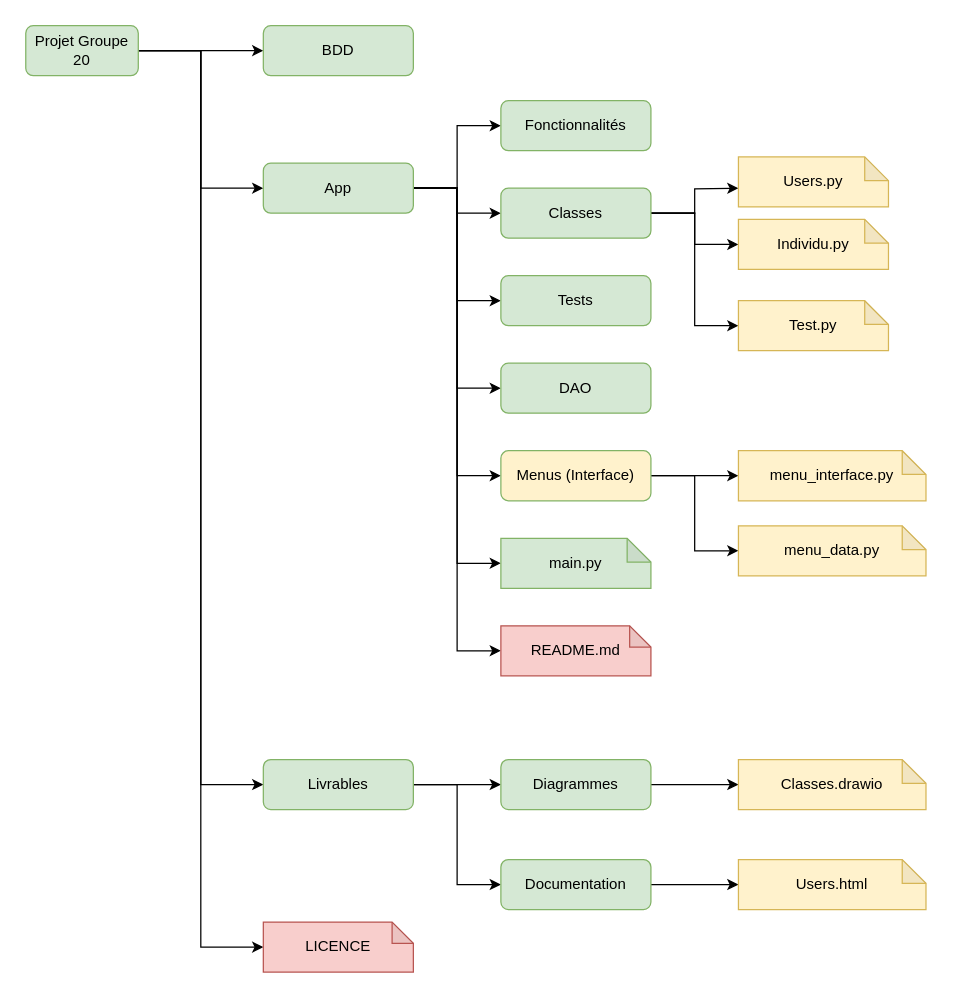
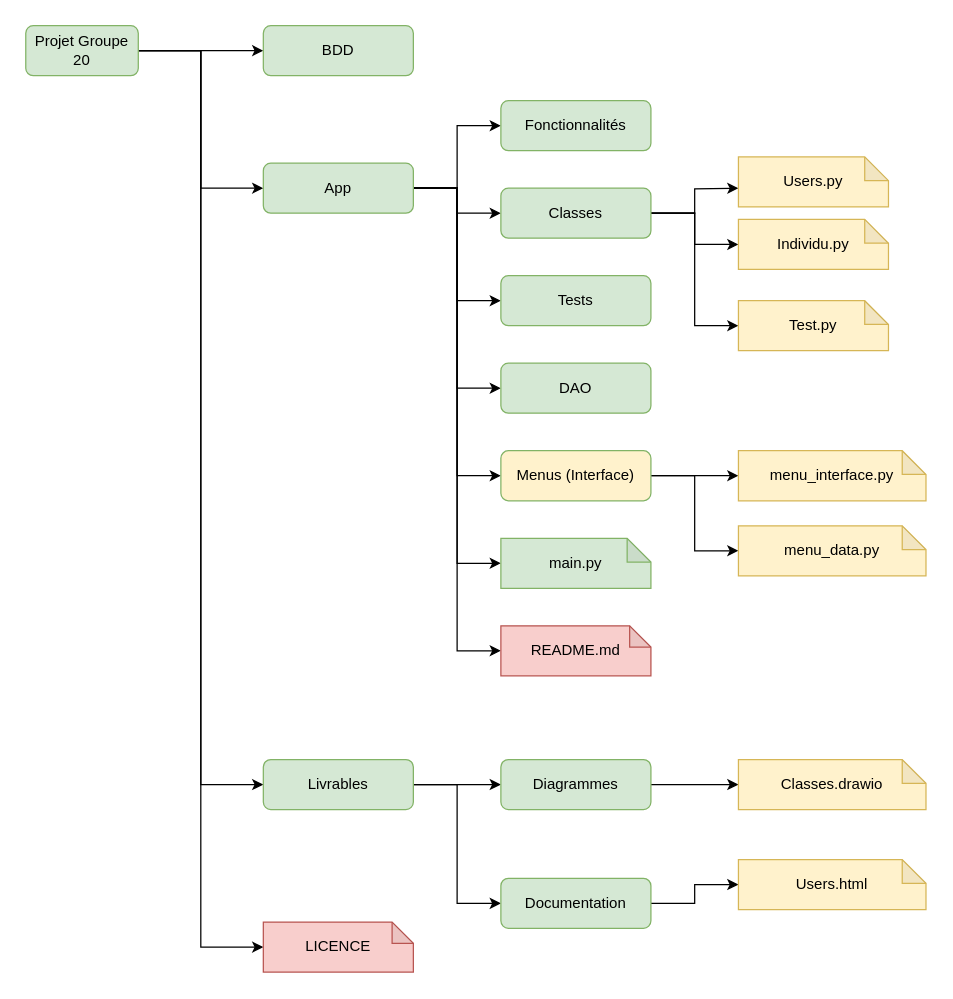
node "Documentation": moved (576, 884) -> (576, 903)
